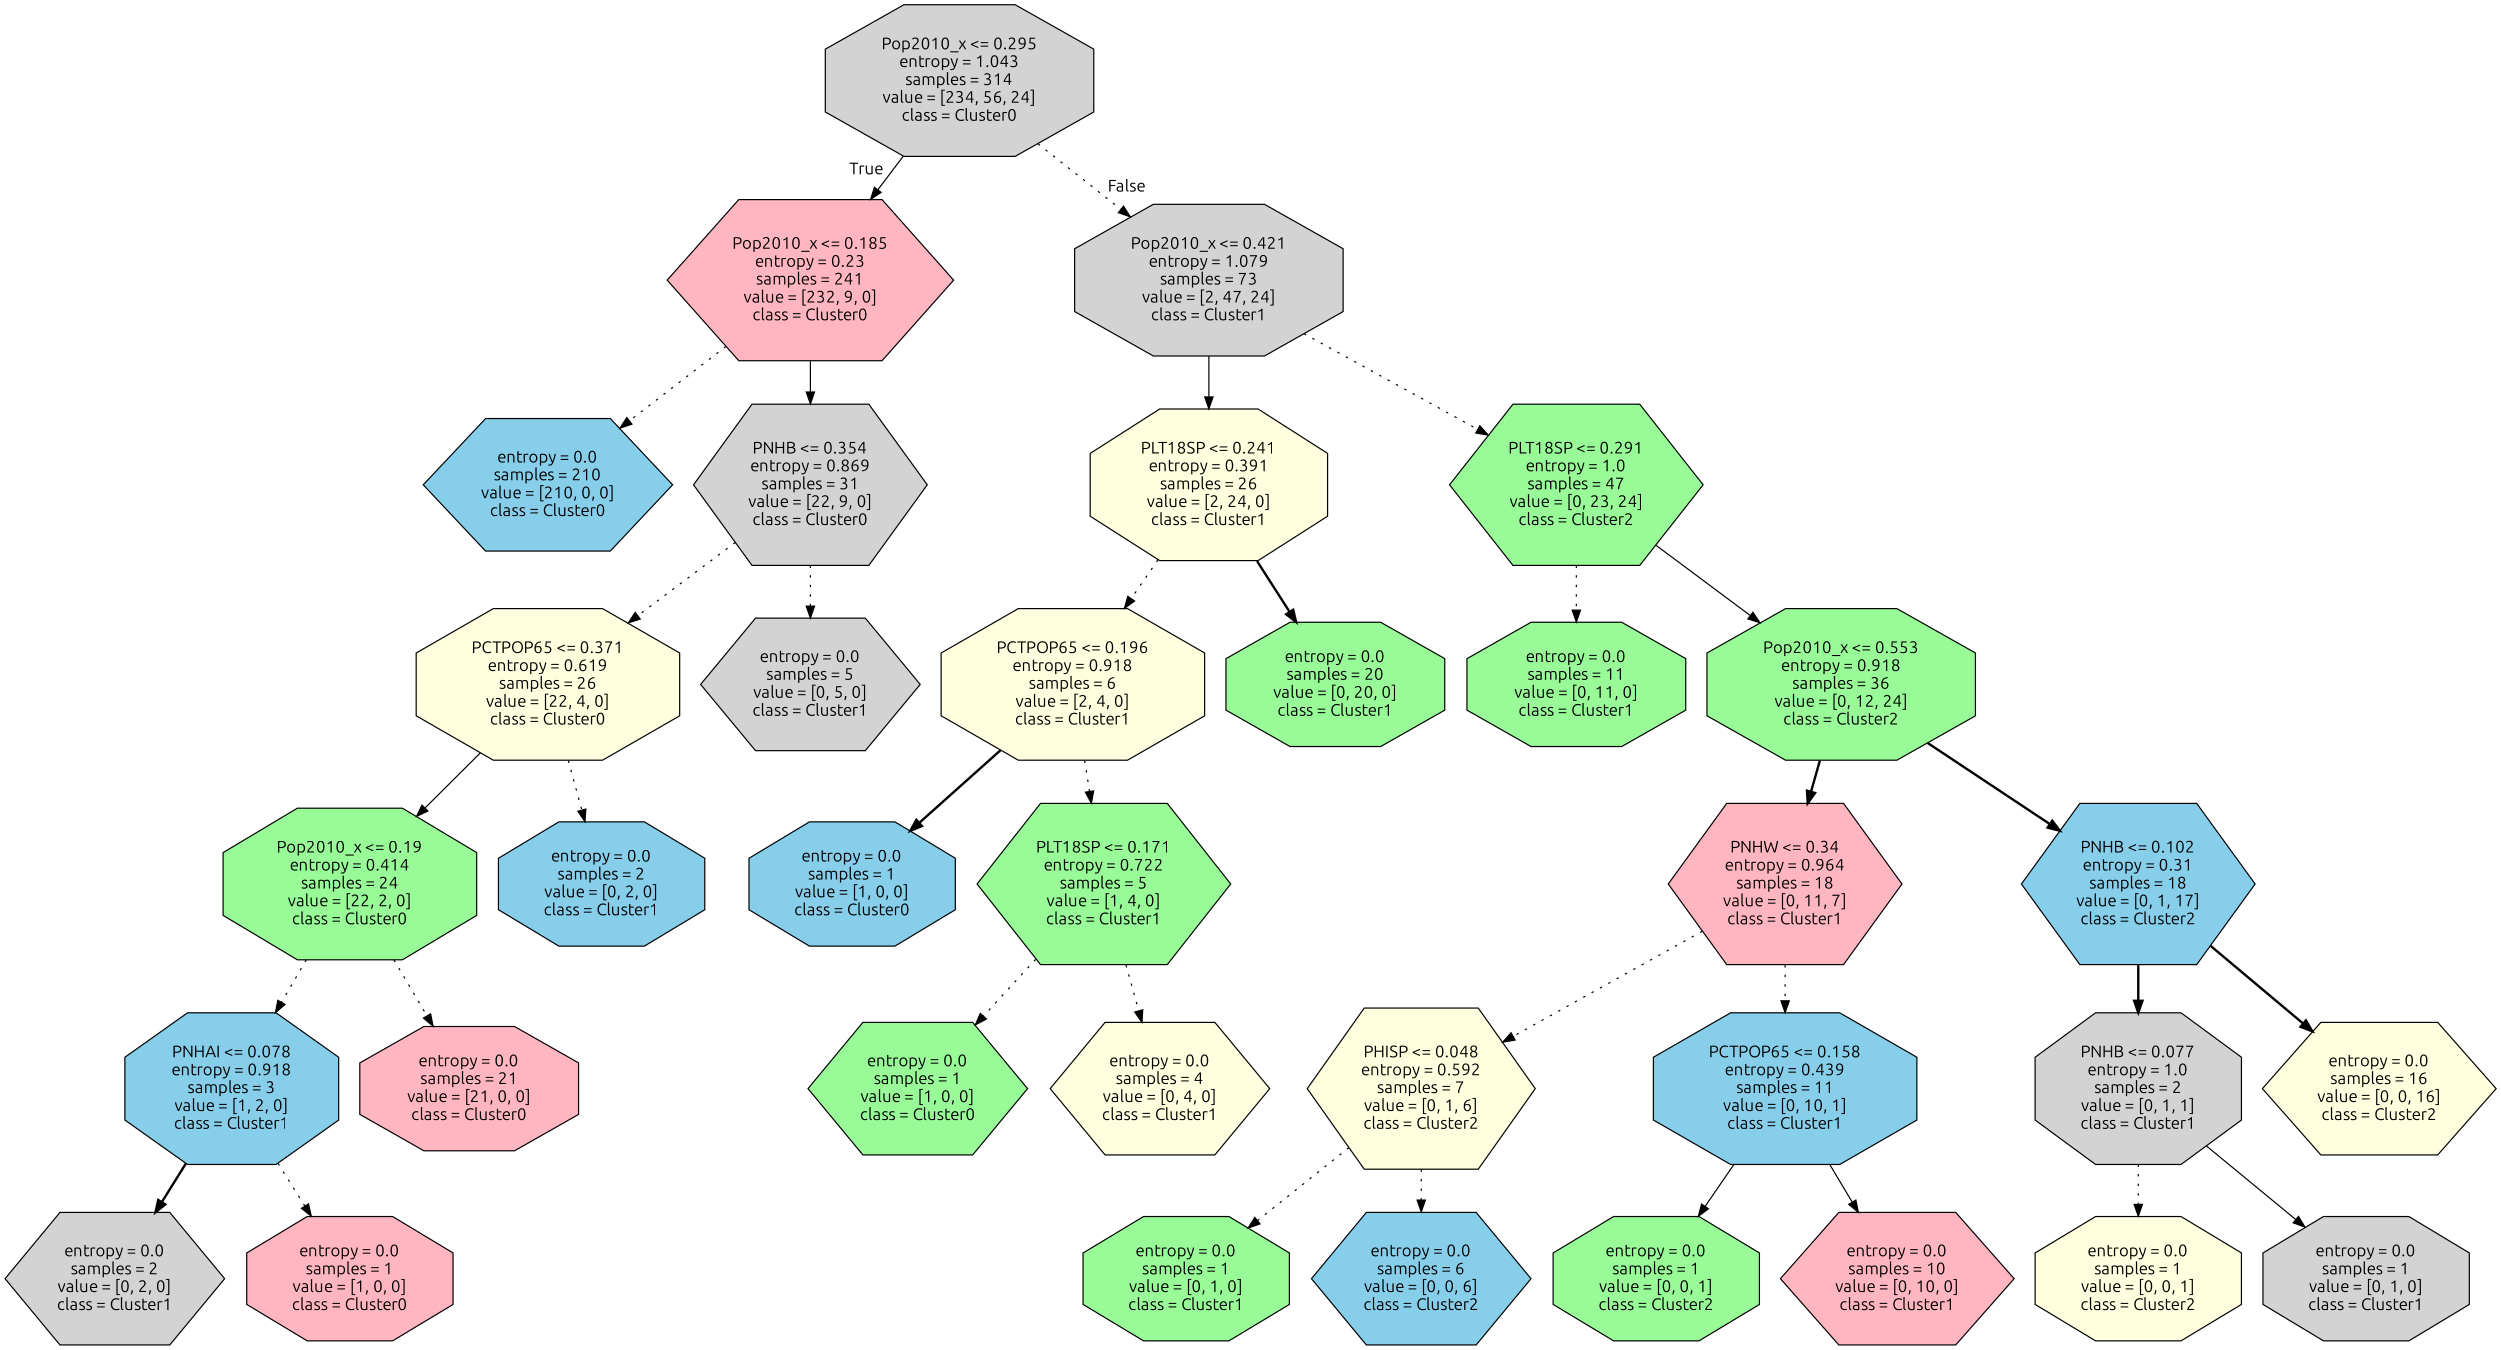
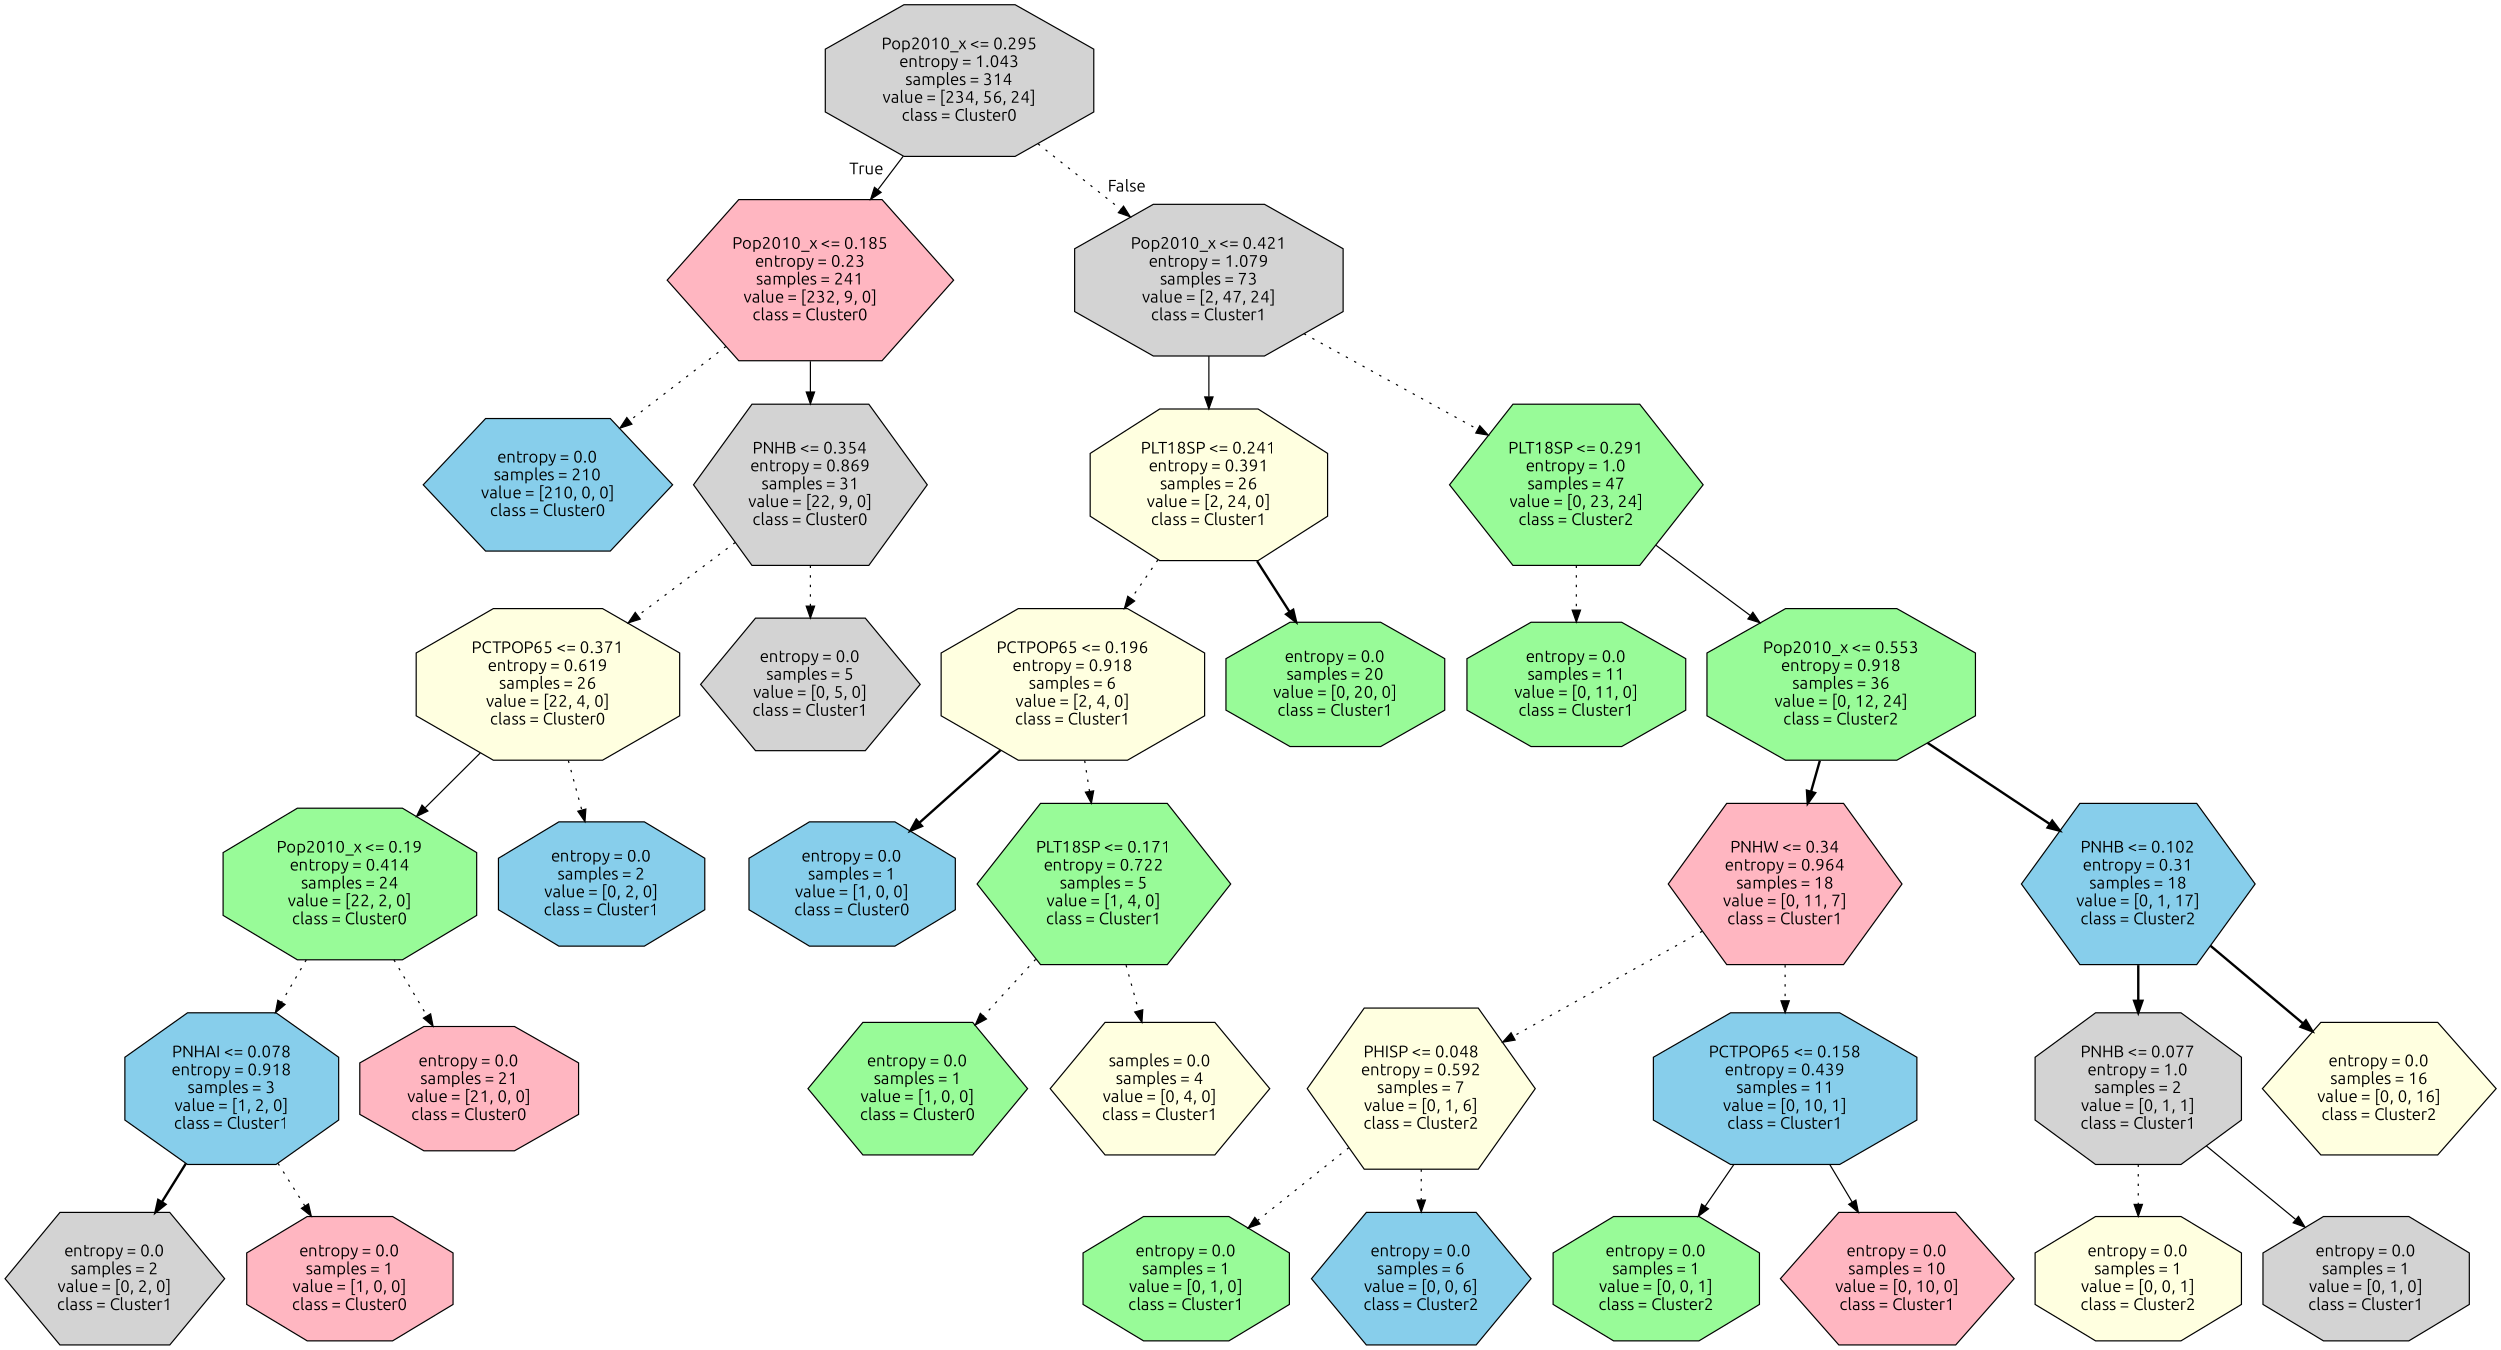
node "entropy = 0.0 samples = 4 value = [0, 4, 0] class = Cluster1": label "entropy = 0.0 samples = 4 value = [0, 4, 0] class = Cluster1" -> "samples = 0.0 samples = 4 value = [0, 4, 0] class = Cluster1"
